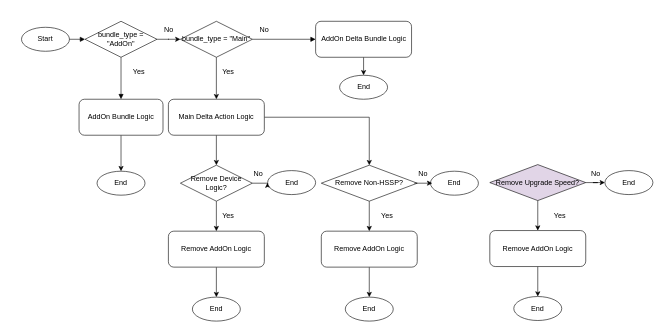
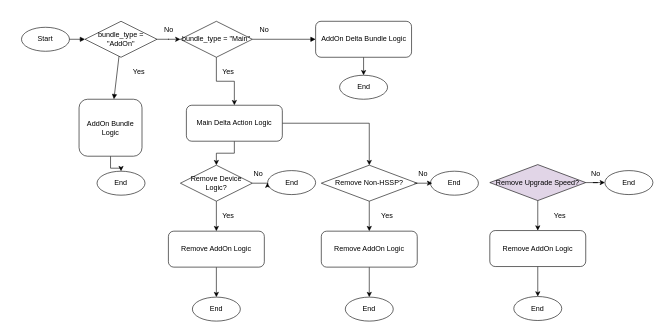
node "AddOn Bundle Logic": size 84x36 -> 63x57
node "Main Delta Action Logic": moved (216, 117) -> (234, 123)
